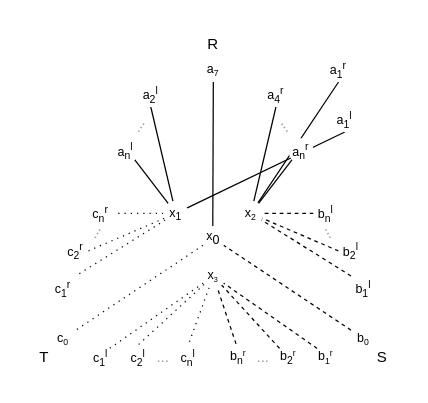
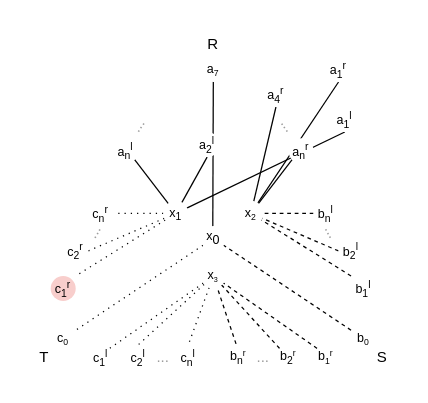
node "a2l": moved (151, 94) -> (207, 144)
node "c1r": fillcolor #ffffff -> #f8cecc
